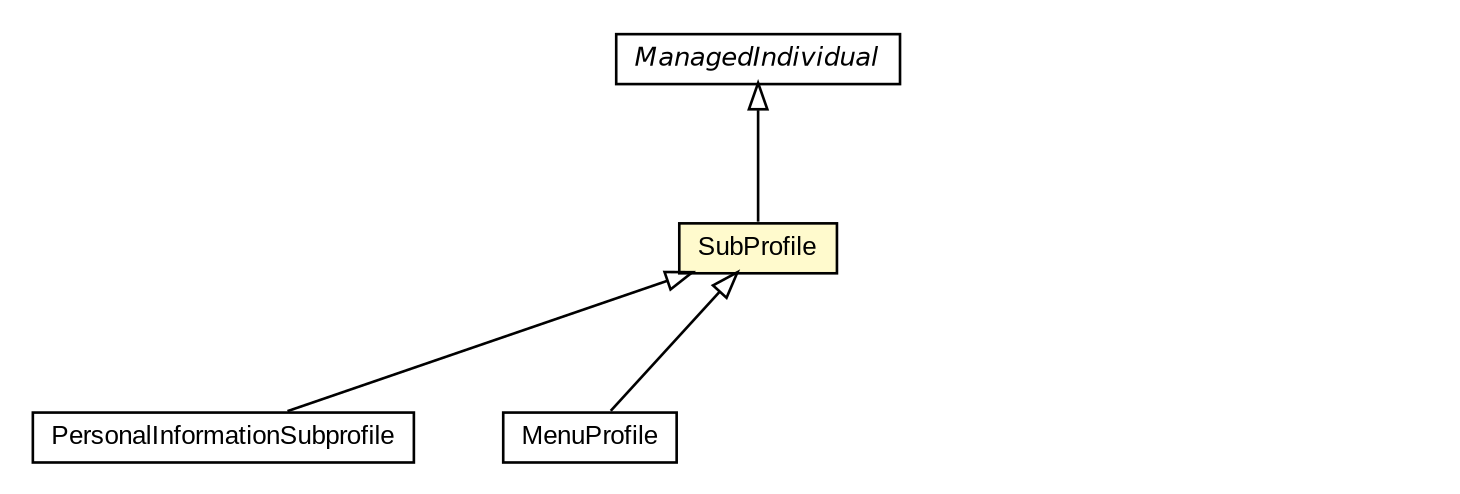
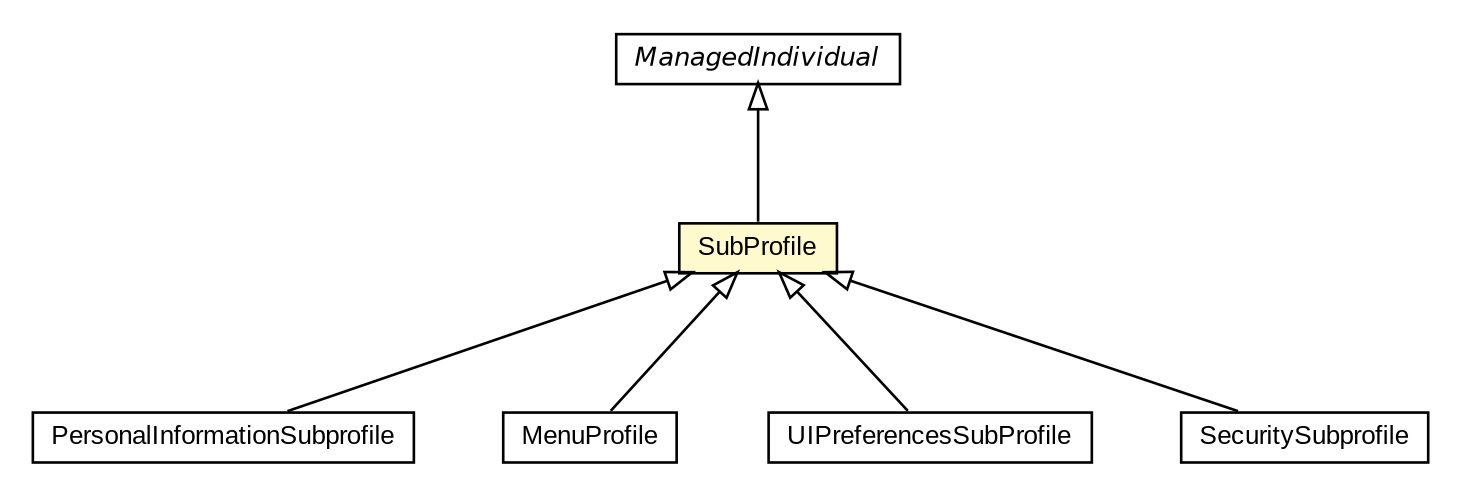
node "UIPreferencesSubProfile": added
node "SecuritySubprofile": added
